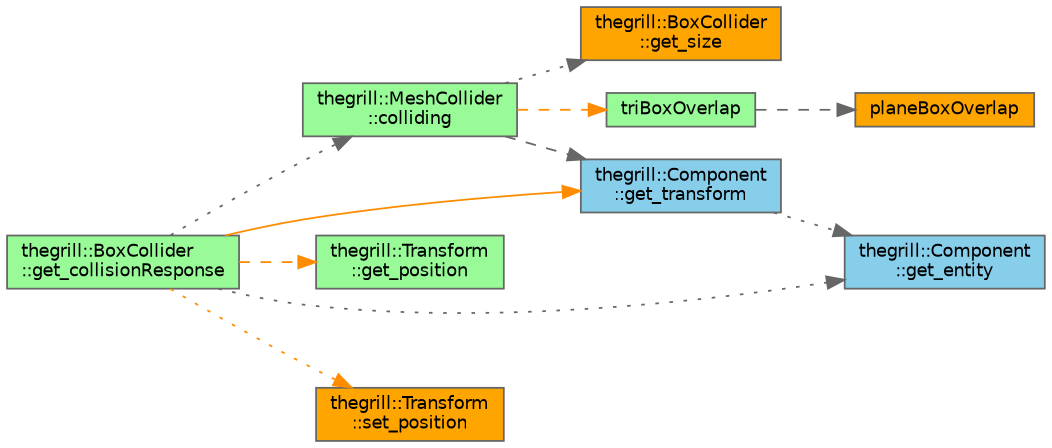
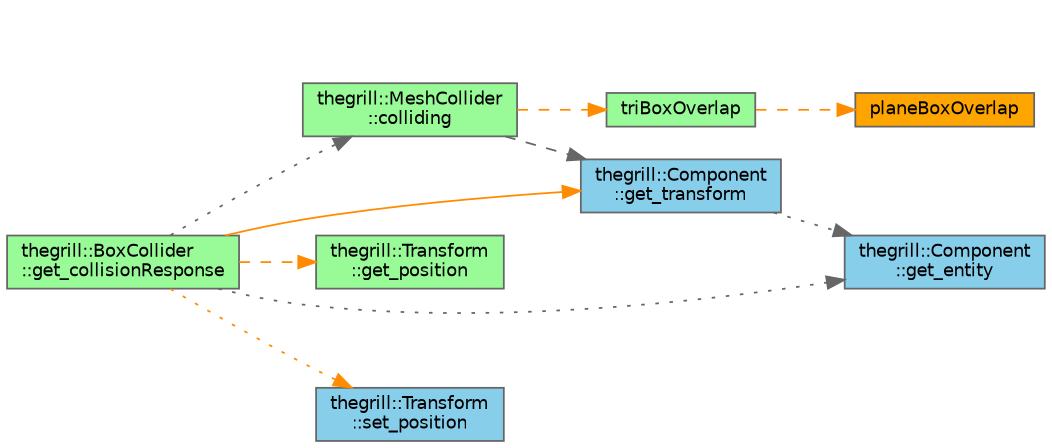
node "thegrill::BoxCollider ::get_size": removed
edge "triBoxOverlap" -> "planeBoxOverlap": color gray40 -> darkorange
node "thegrill::Transform ::set_position": fillcolor orange -> skyblue
